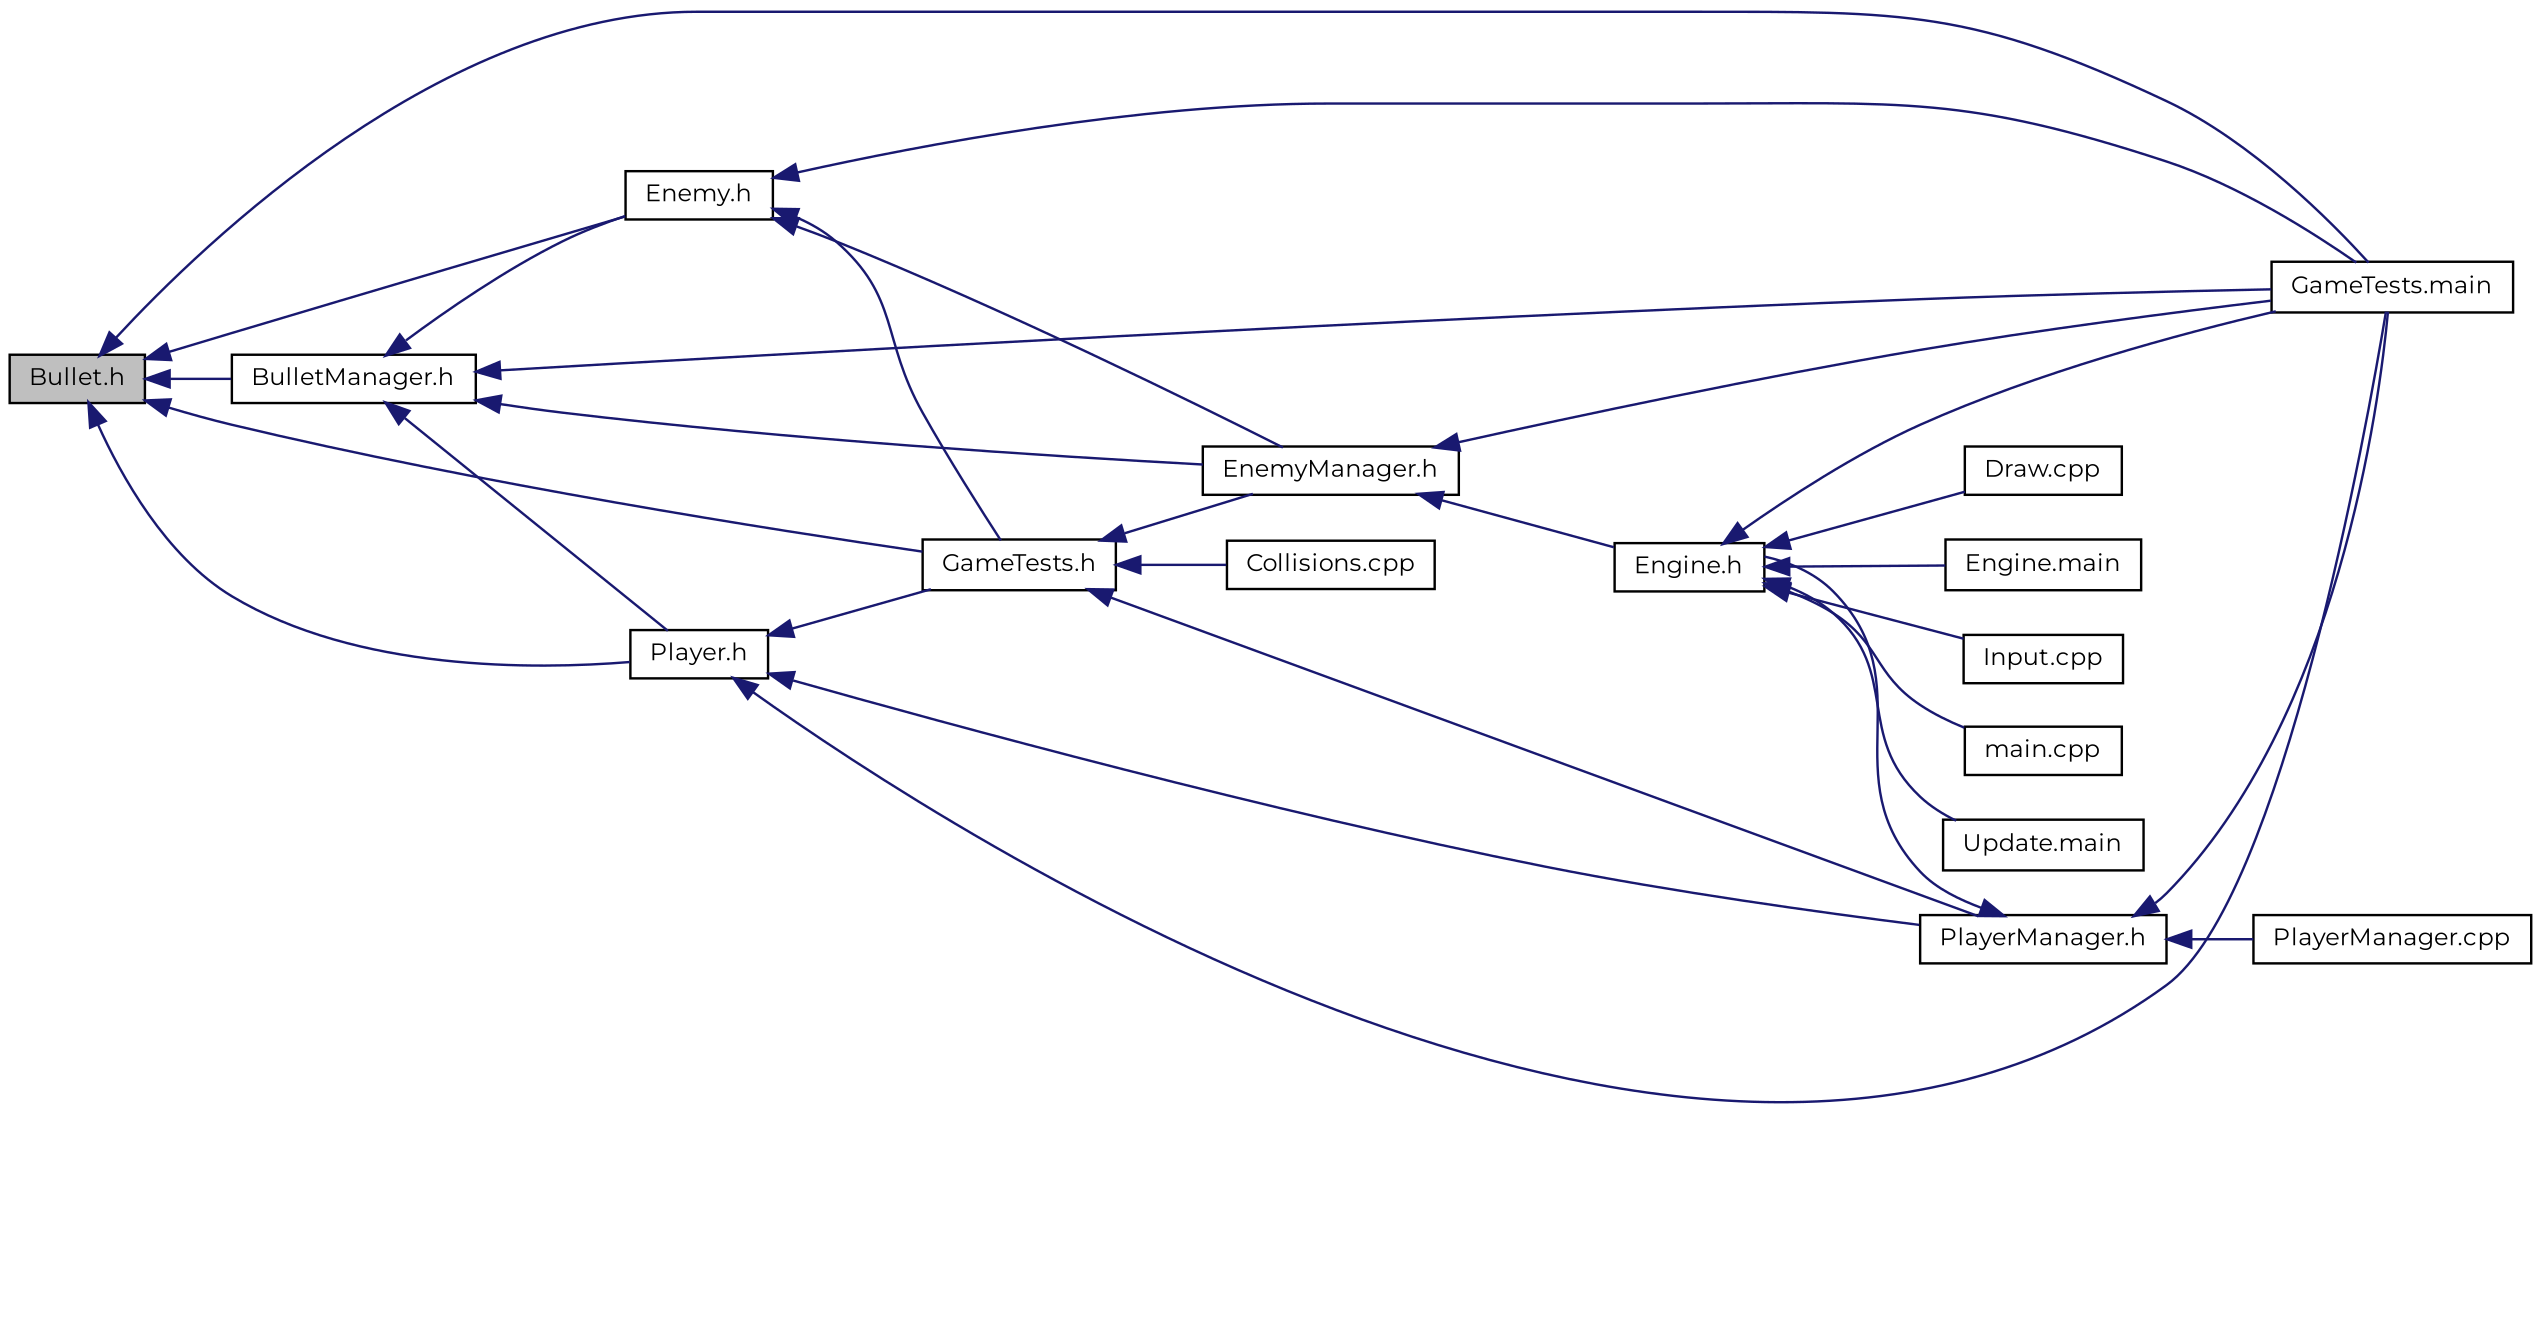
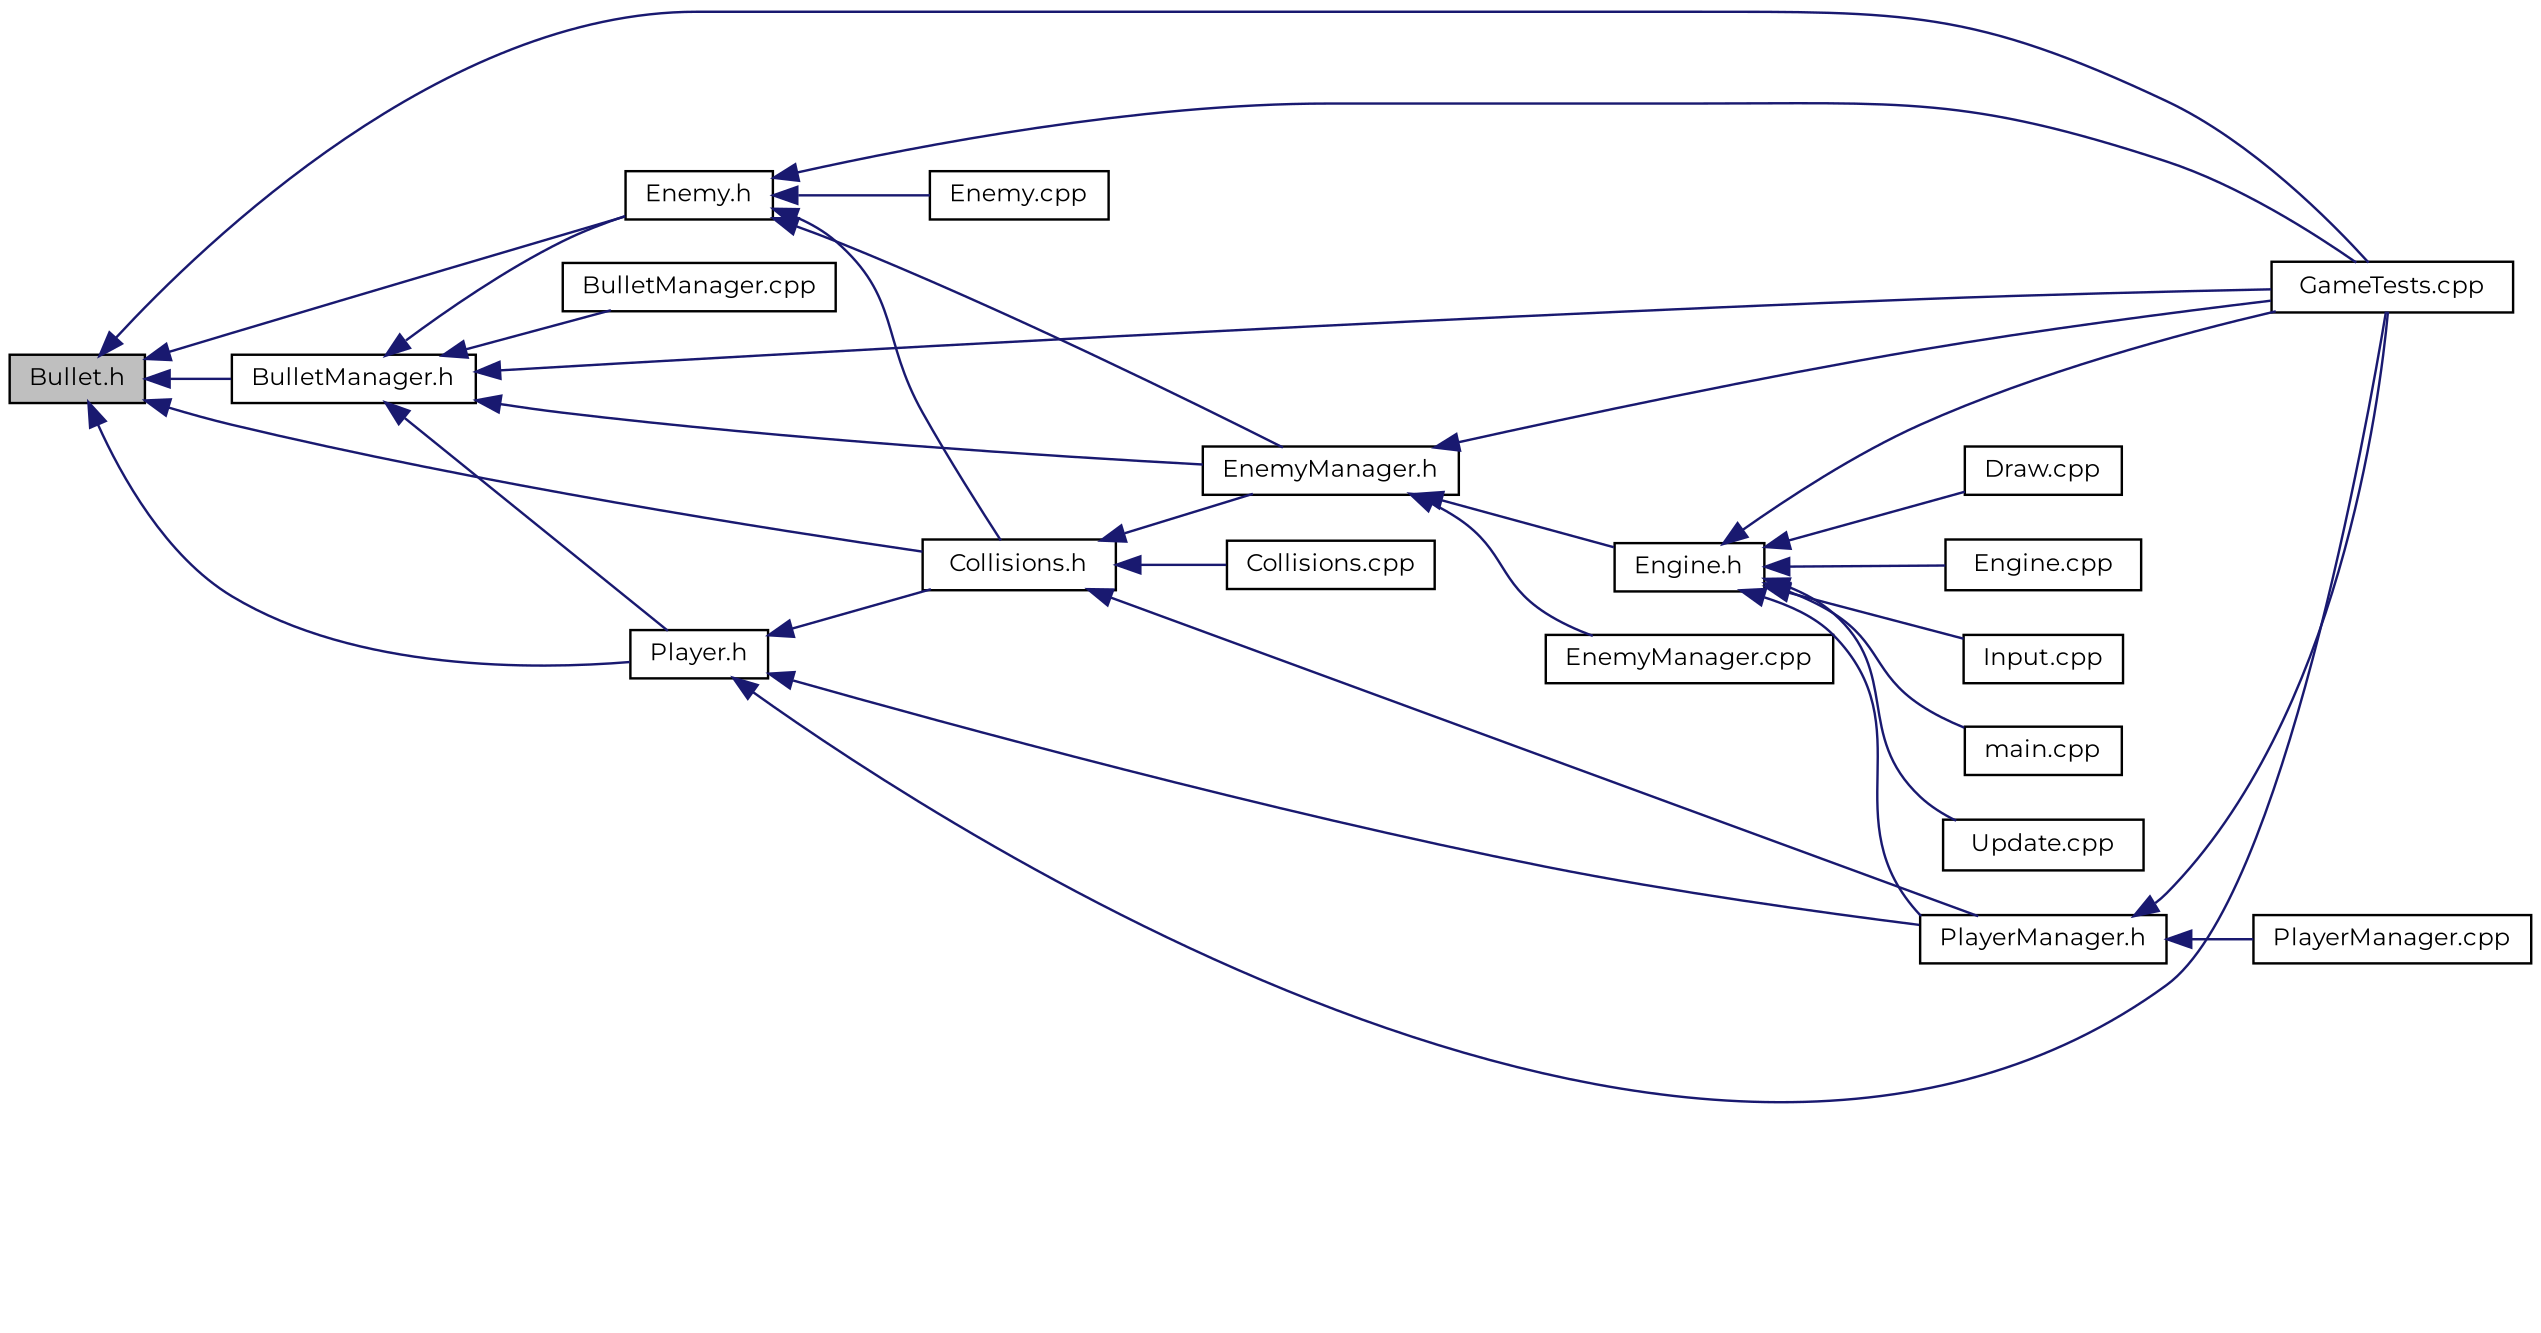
node "Enemy.cpp": added
node "BulletManager.cpp": added
node "GameTests.main": label "GameTests.main" -> "GameTests.cpp"
node "GameTests.h": label "GameTests.h" -> "Collisions.h"
node "Engine.main": label "Engine.main" -> "Engine.cpp"
node "EnemyManager.cpp": added
edge "Engine.h" -> "PlayerManager.h": reversed
node "Update.main": label "Update.main" -> "Update.cpp"
